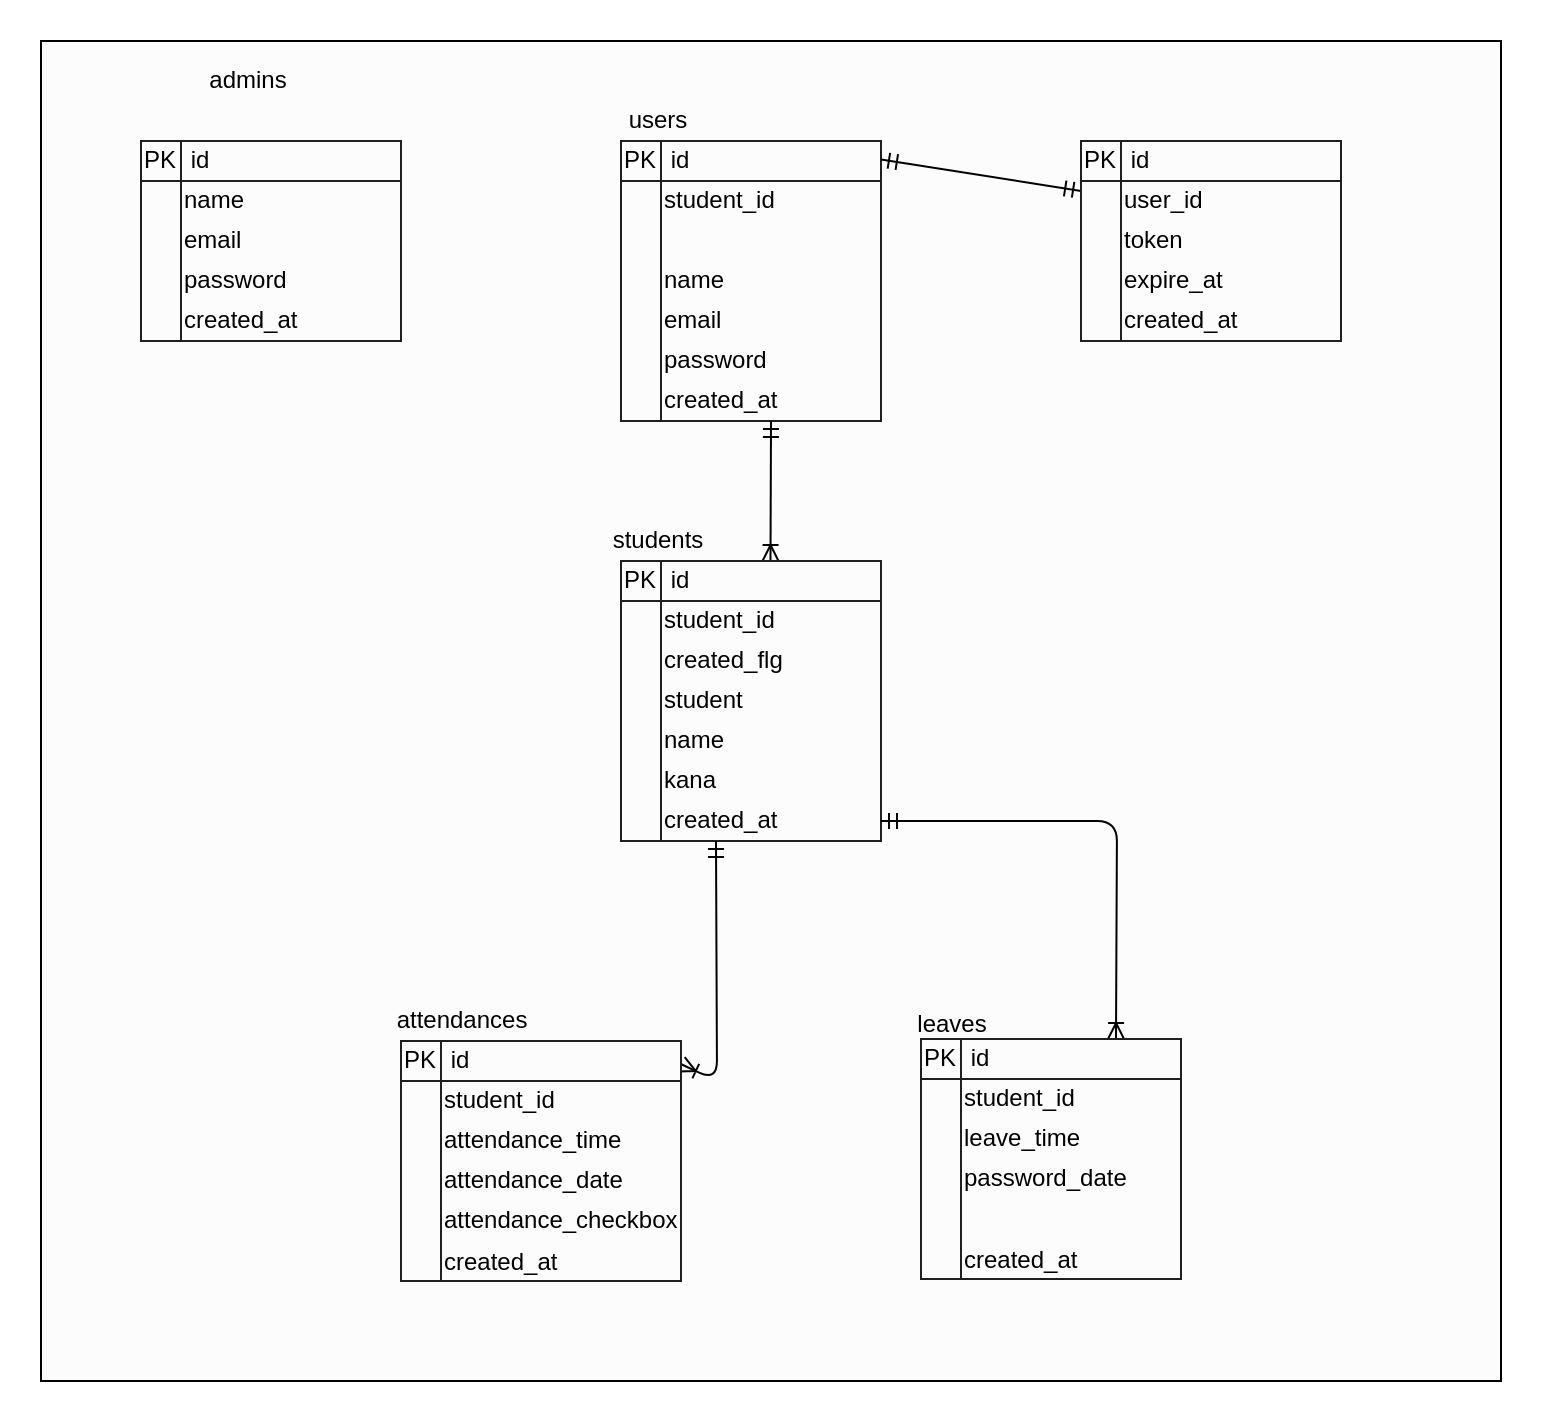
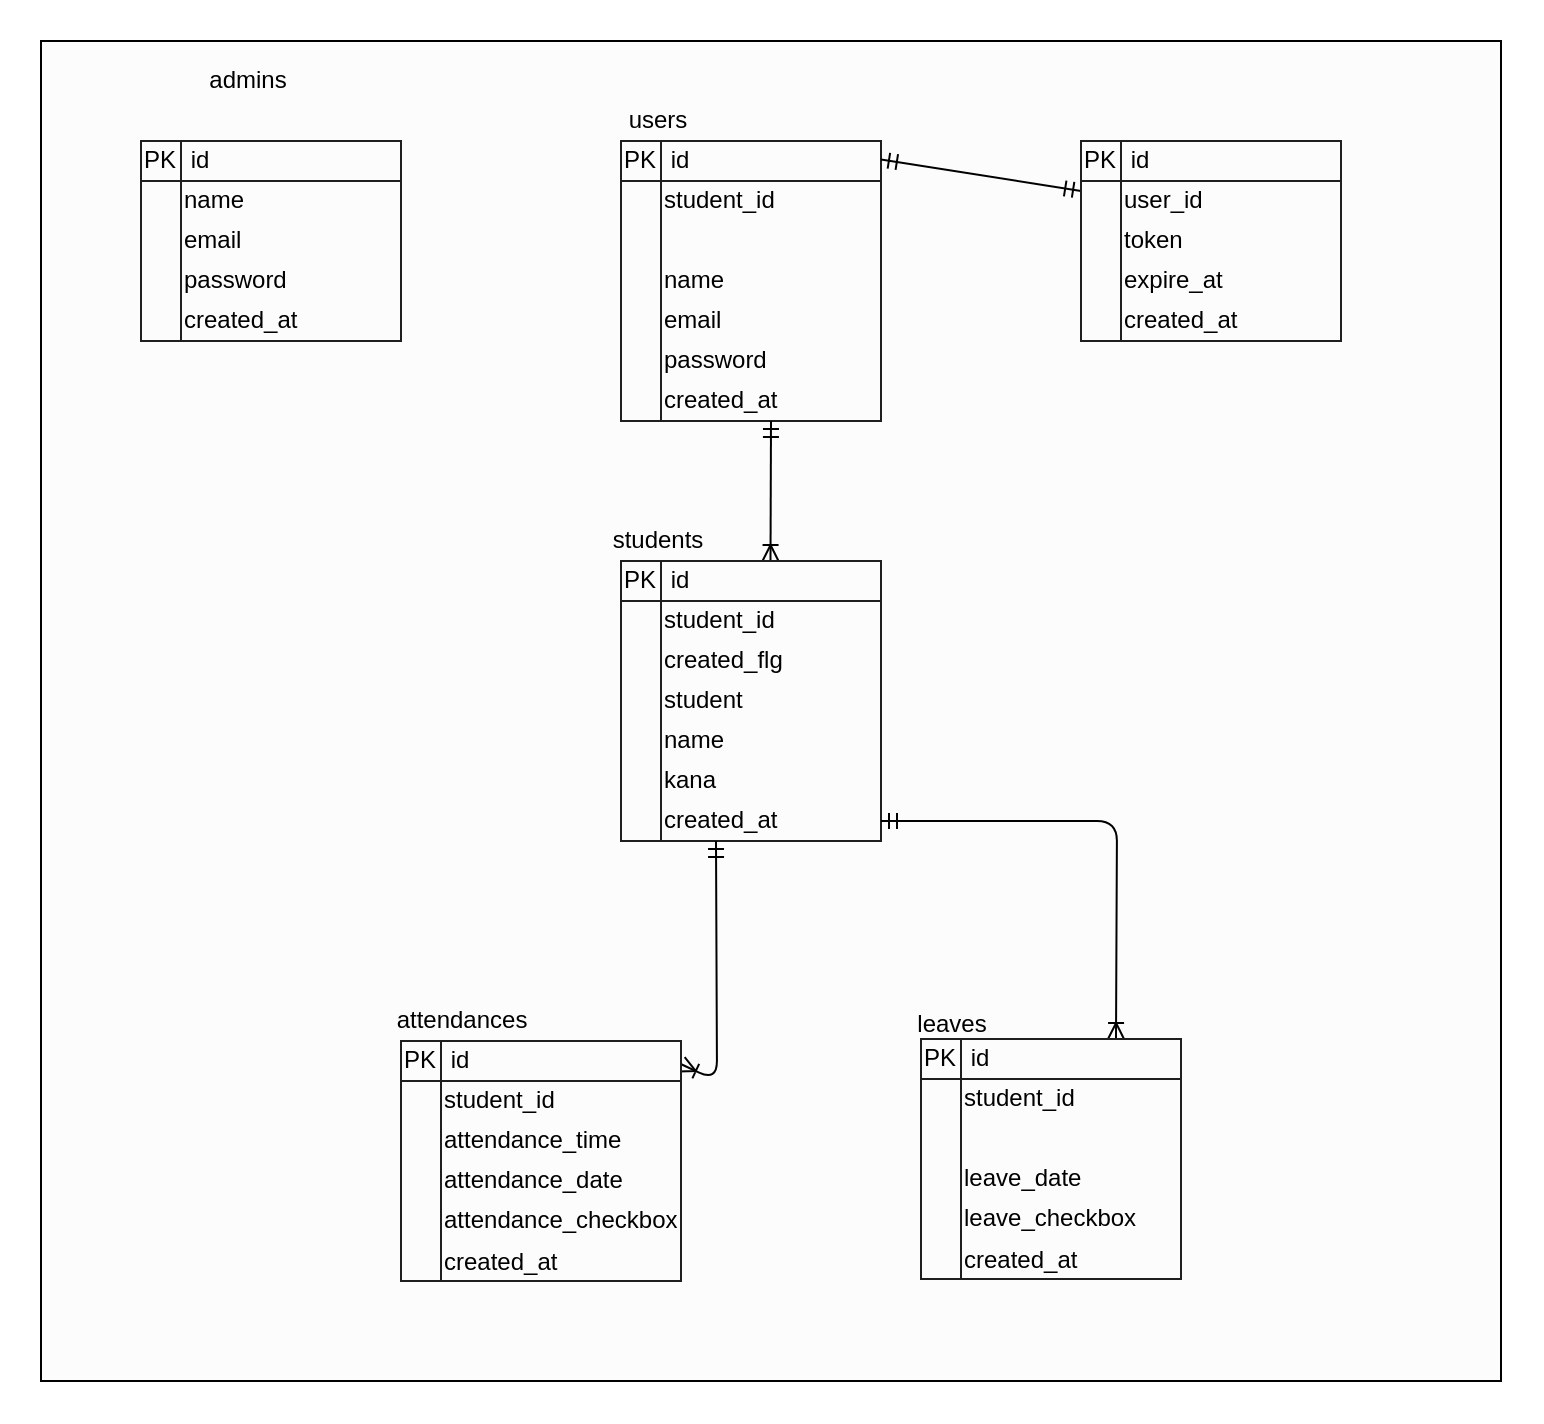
node "leave_time": removed
node "password_date": label "password_date" -> "leave_date"
node "leave_checkbox": added
